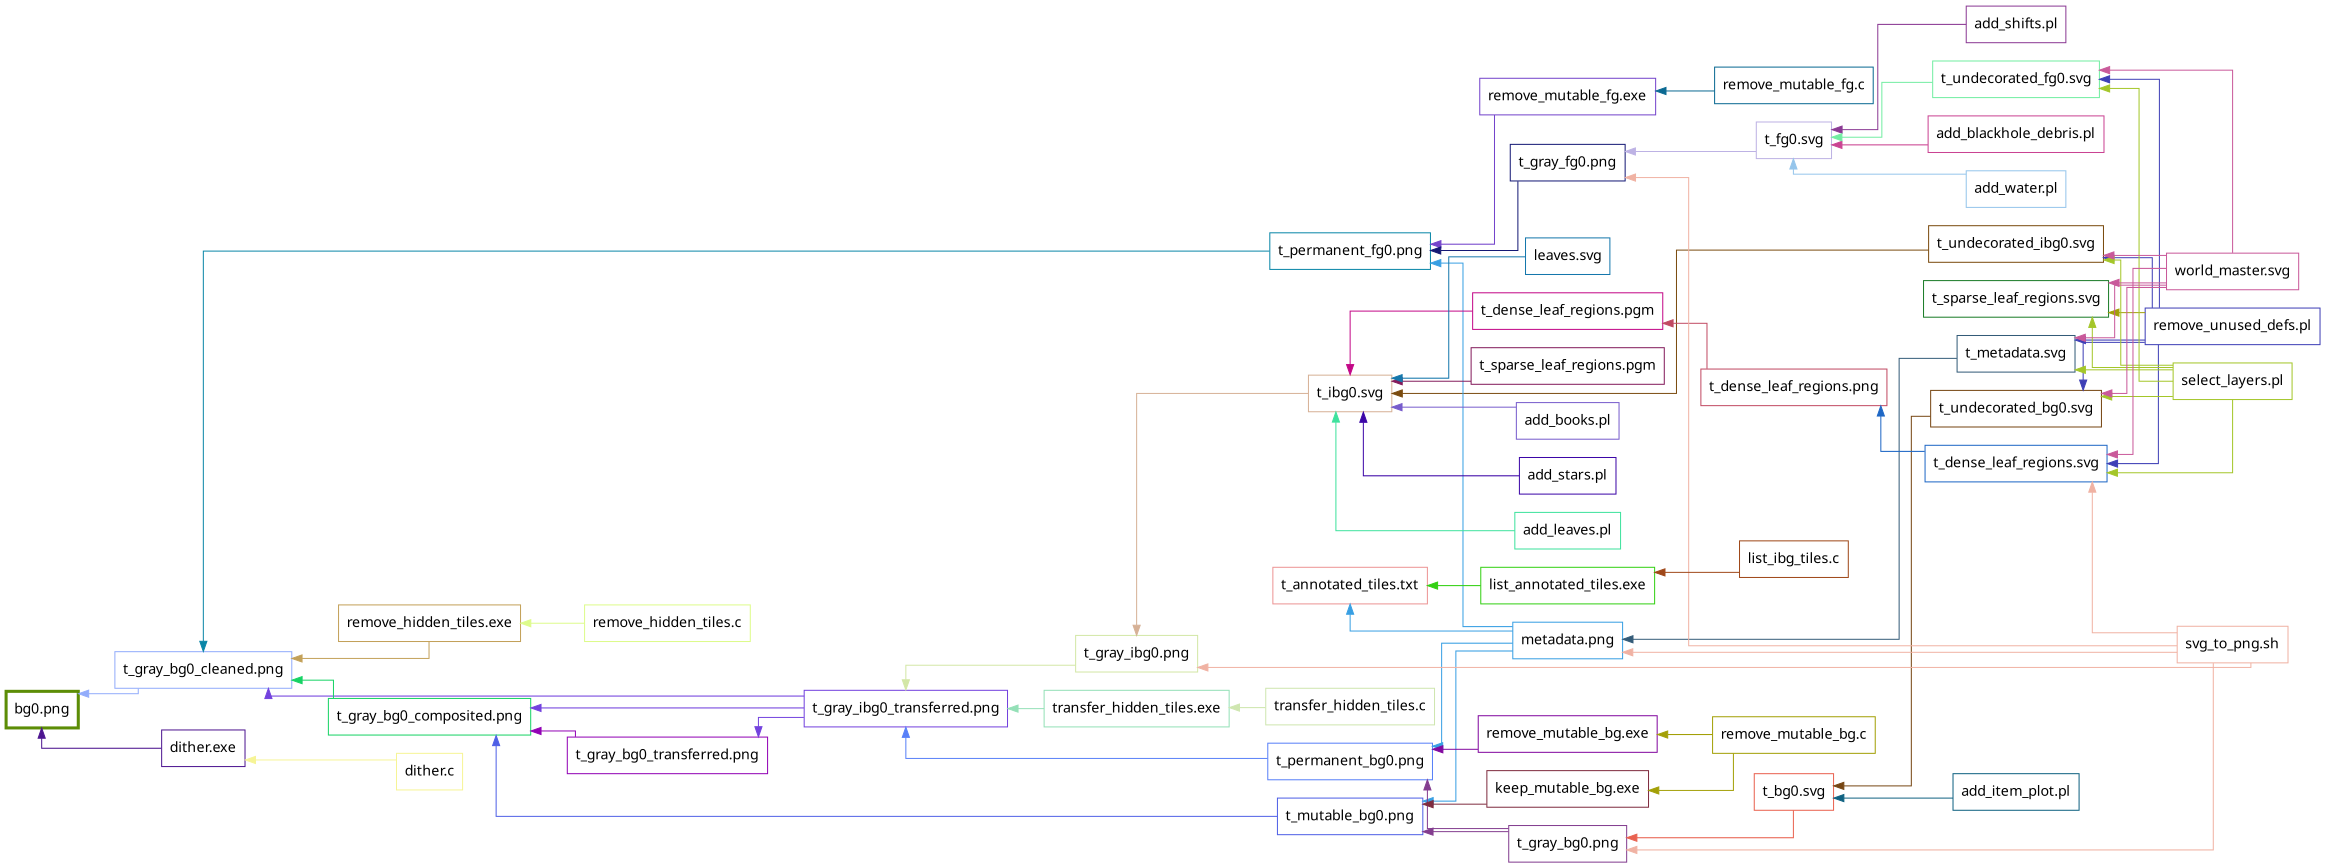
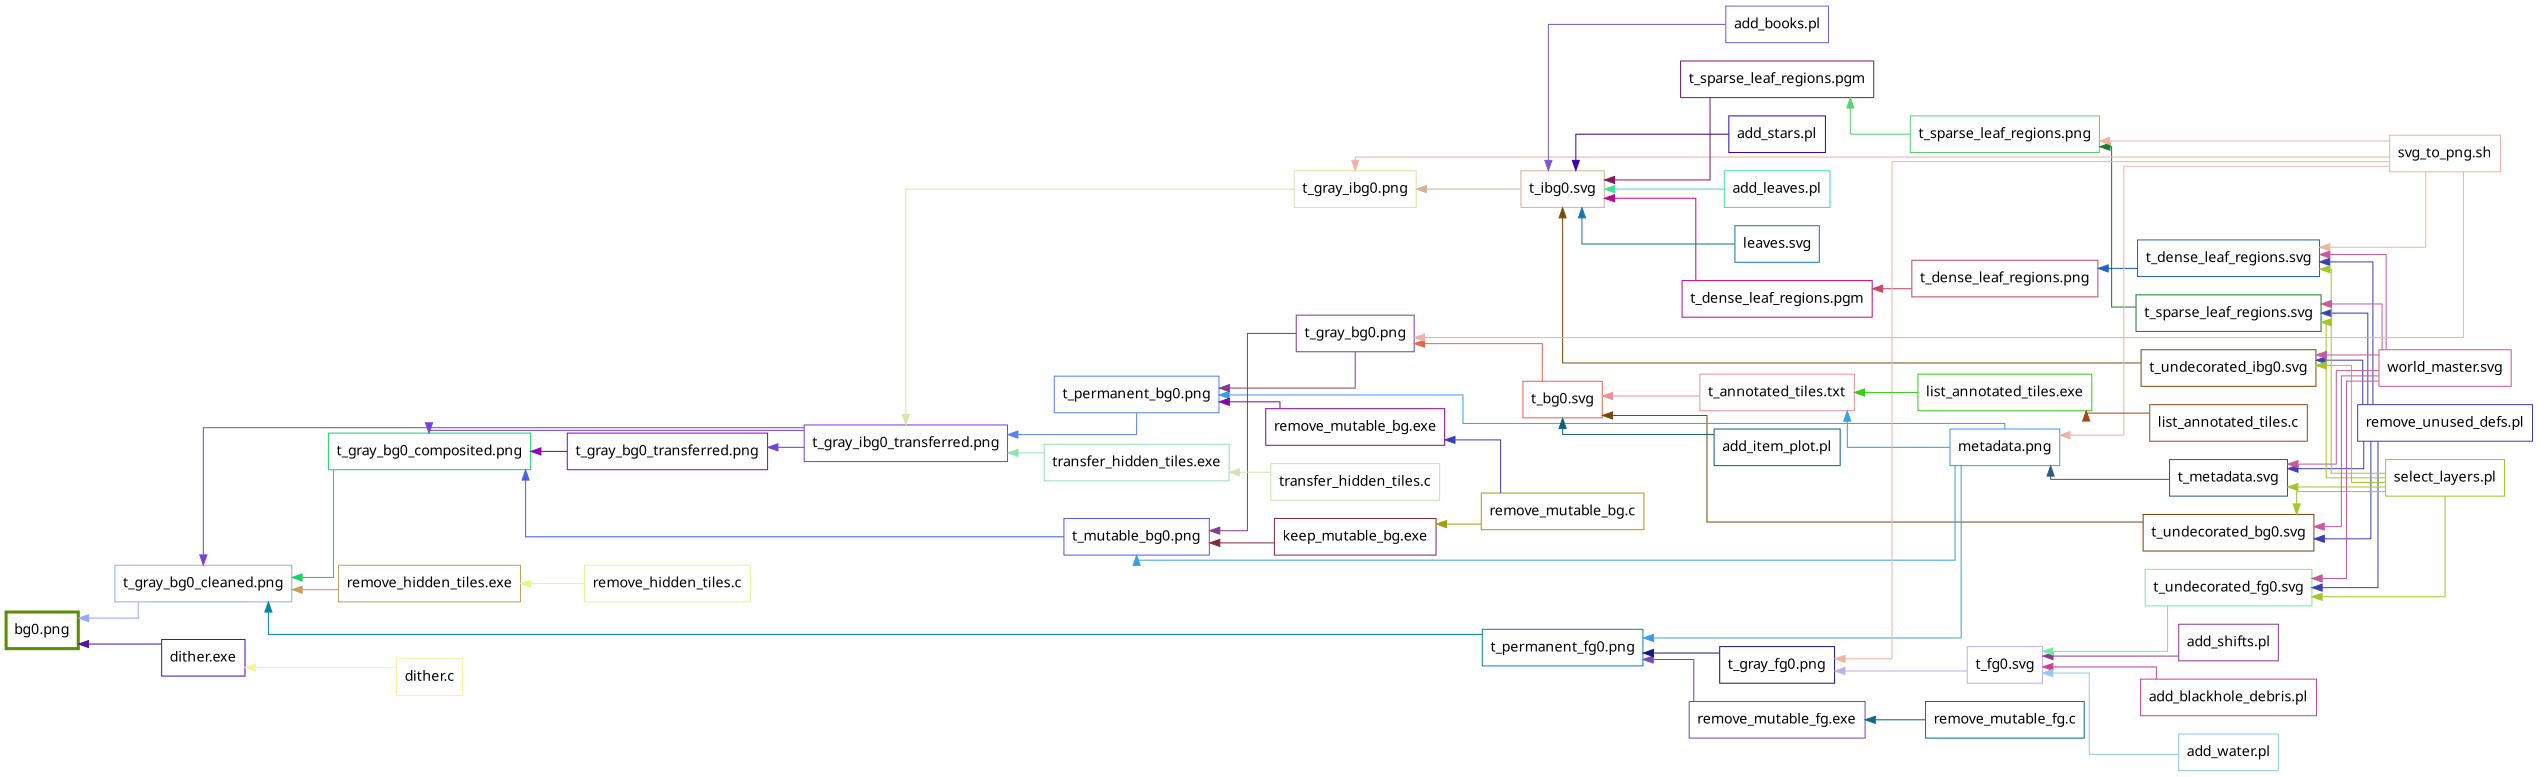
node "t_sparse_leaf_regions.png": added
edge "remove_unused_defs.pl" -> "t_sparse_leaf_regions.svg": color #a3a007 -> #3e3fb6
edge "t_annotated_tiles.txt" -> "t_bg0.svg": added
node "list_ibg_tiles.c": label "list_ibg_tiles.c" -> "list_annotated_tiles.c"
edge "remove_mutable_bg.c" -> "remove_mutable_bg.exe": color #a3a007 -> #3e3fb6
